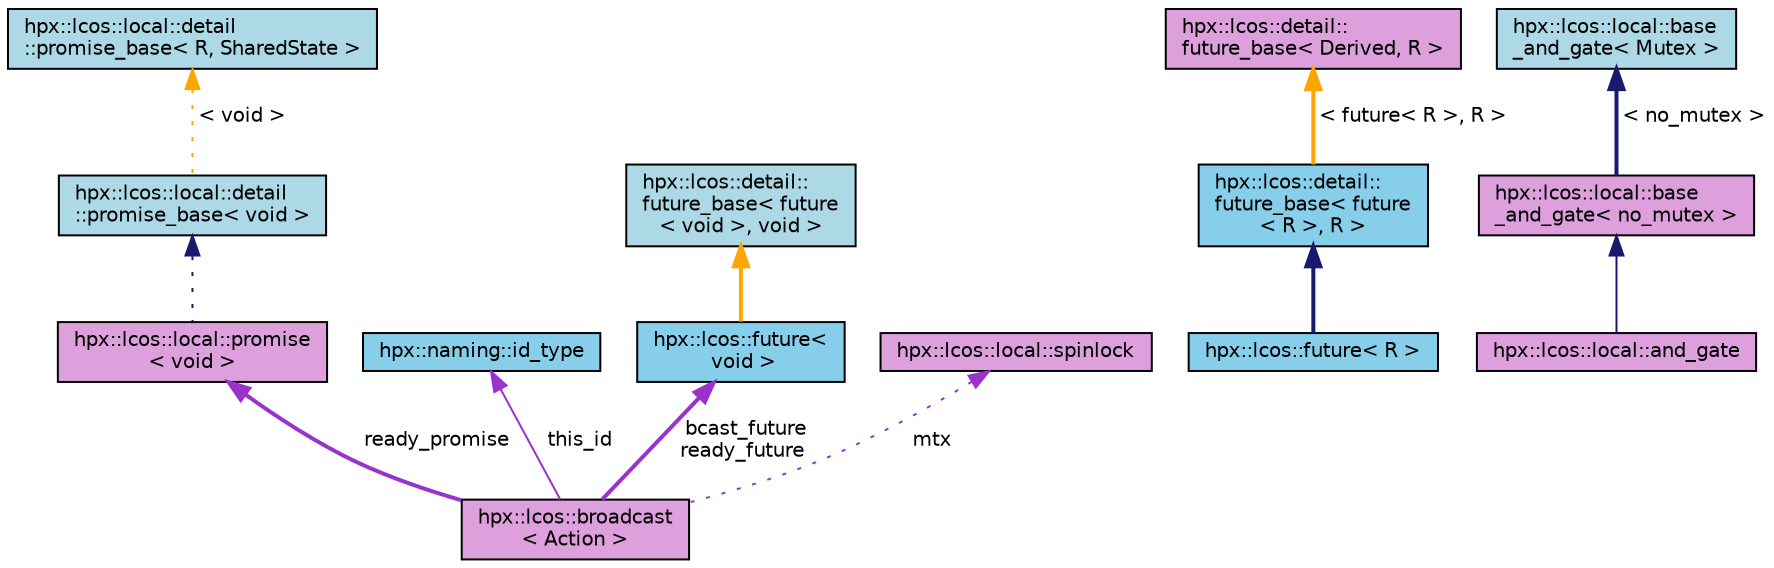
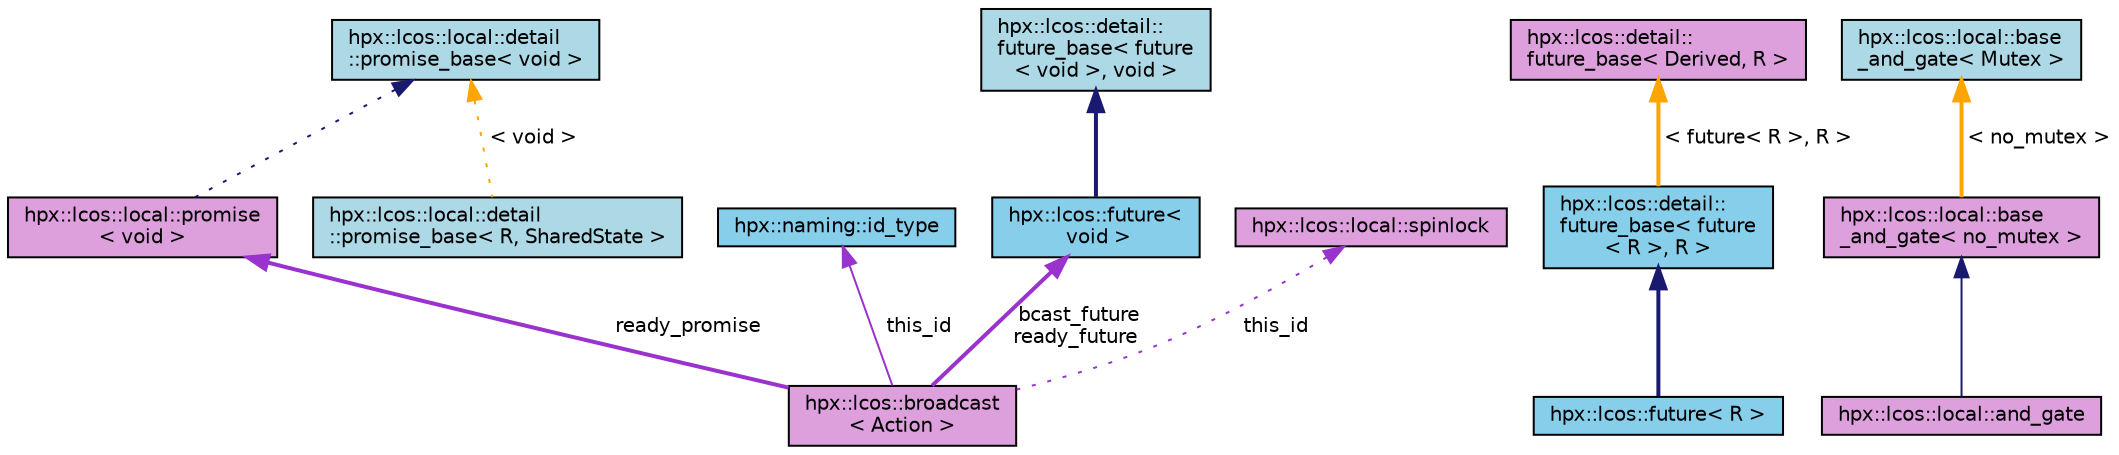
edge "hpx::lcos::local::detail ::promise_base< void >" -> "hpx::lcos::local::detail ::promise_base< R, SharedState >": reversed
edge "hpx::lcos::local::base _and_gate< no_mutex >" -> "hpx::lcos::local::base _and_gate< Mutex >": color midnightblue -> orange
edge "hpx::lcos::future< void >" -> "hpx::lcos::detail:: future_base< future < void >, void >": color orange -> midnightblue
edge "hpx::lcos::broadcast < Action >" -> "hpx::lcos::local::spinlock": label " mtx" -> " this_id"
